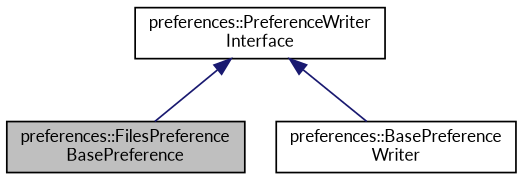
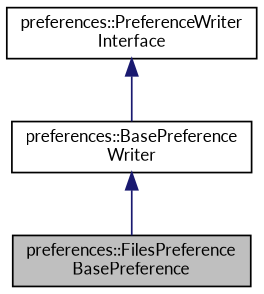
edge "preferences::FilesPreference BasePreference" -> "preferences::PreferenceWriter Interface": now "preferences::FilesPreference BasePreference" -> "preferences::BasePreference Writer"
